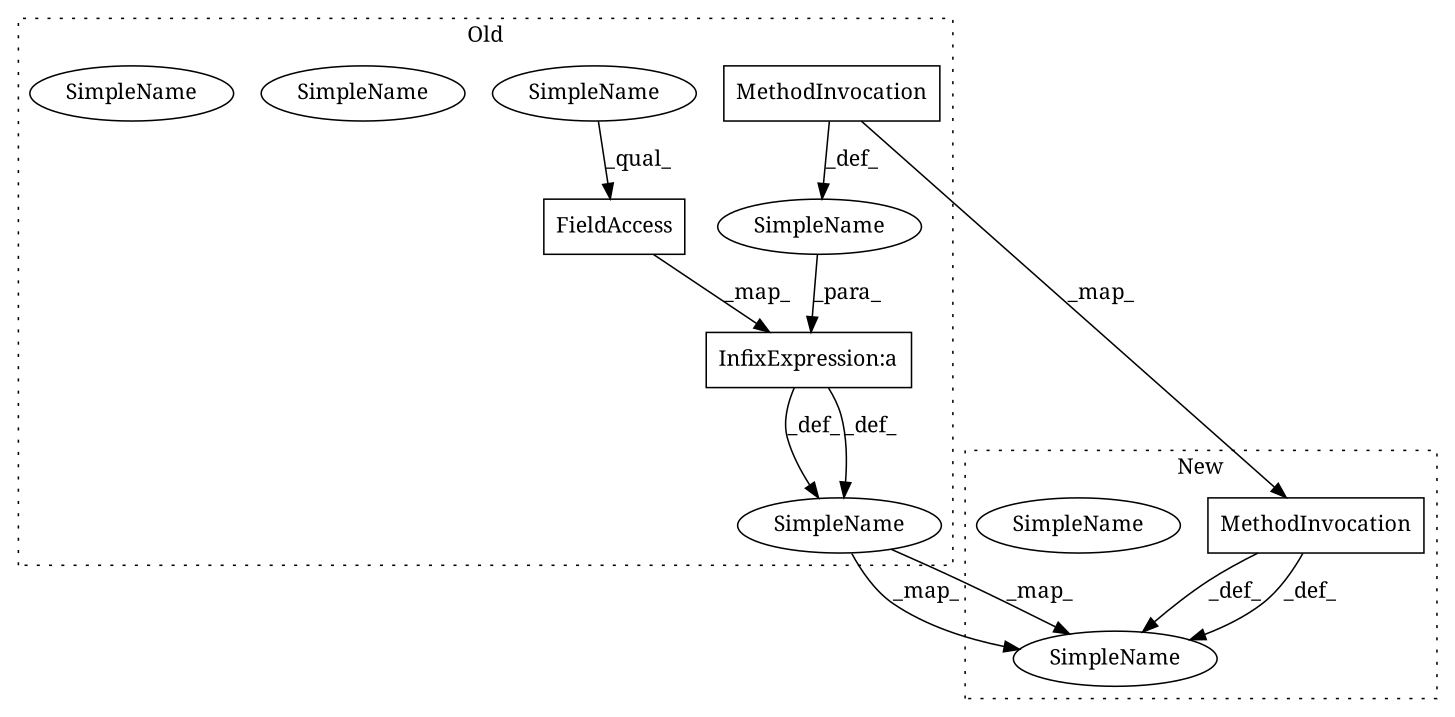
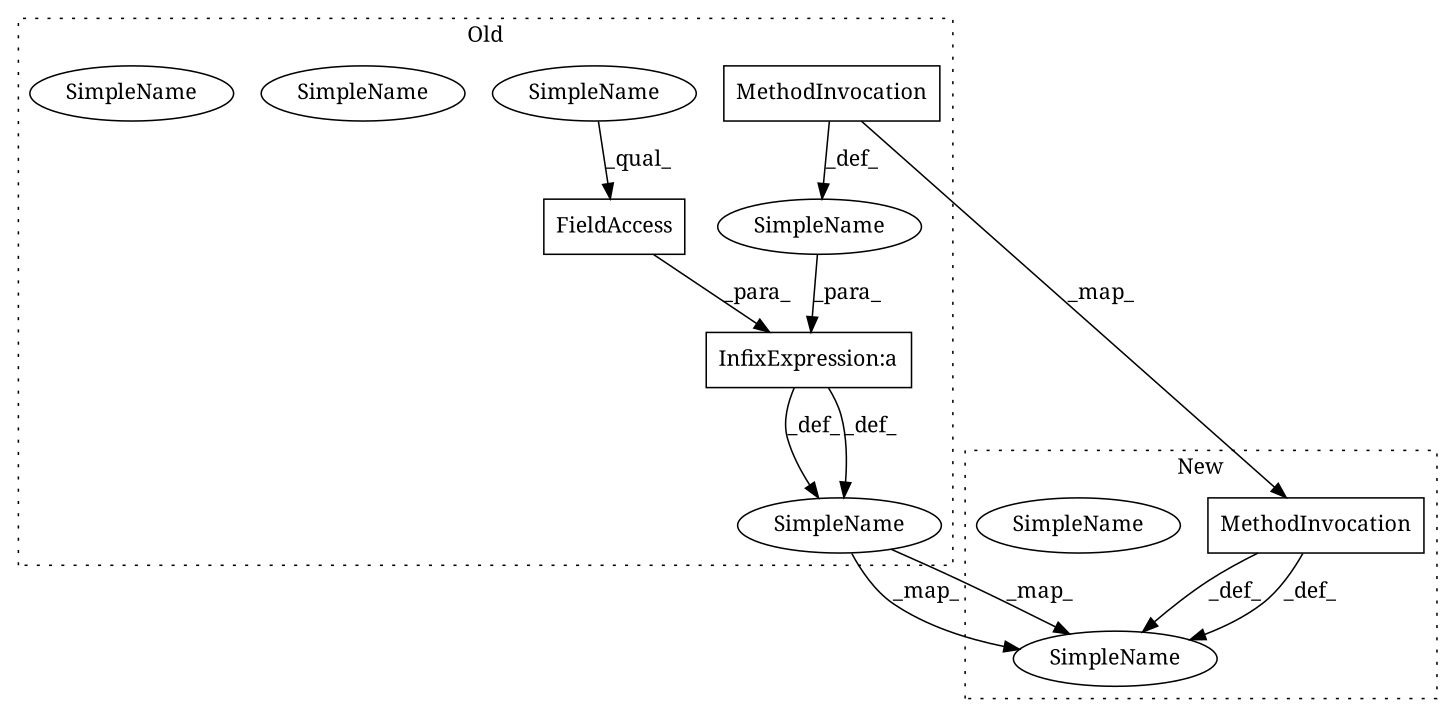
edge "FieldAccess" -> "InfixExpression:a": label "_map_" -> "_para_"
